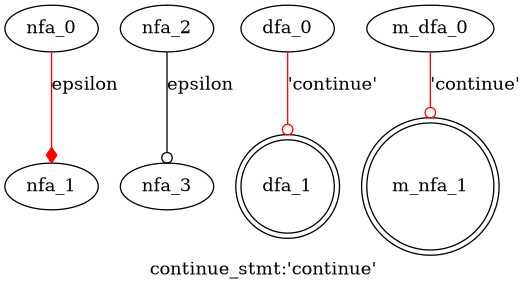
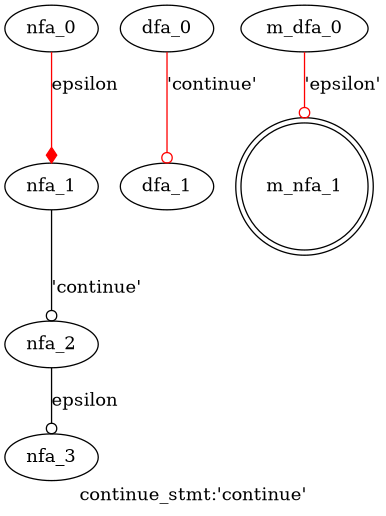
edge "m_dfa_0" -> "m_nfa_1": label "'continue'" -> "'epsilon'"
node "dfa_1": shape doublecircle -> ellipse
edge "nfa_1" -> "nfa_2": added, label "'continue'"
